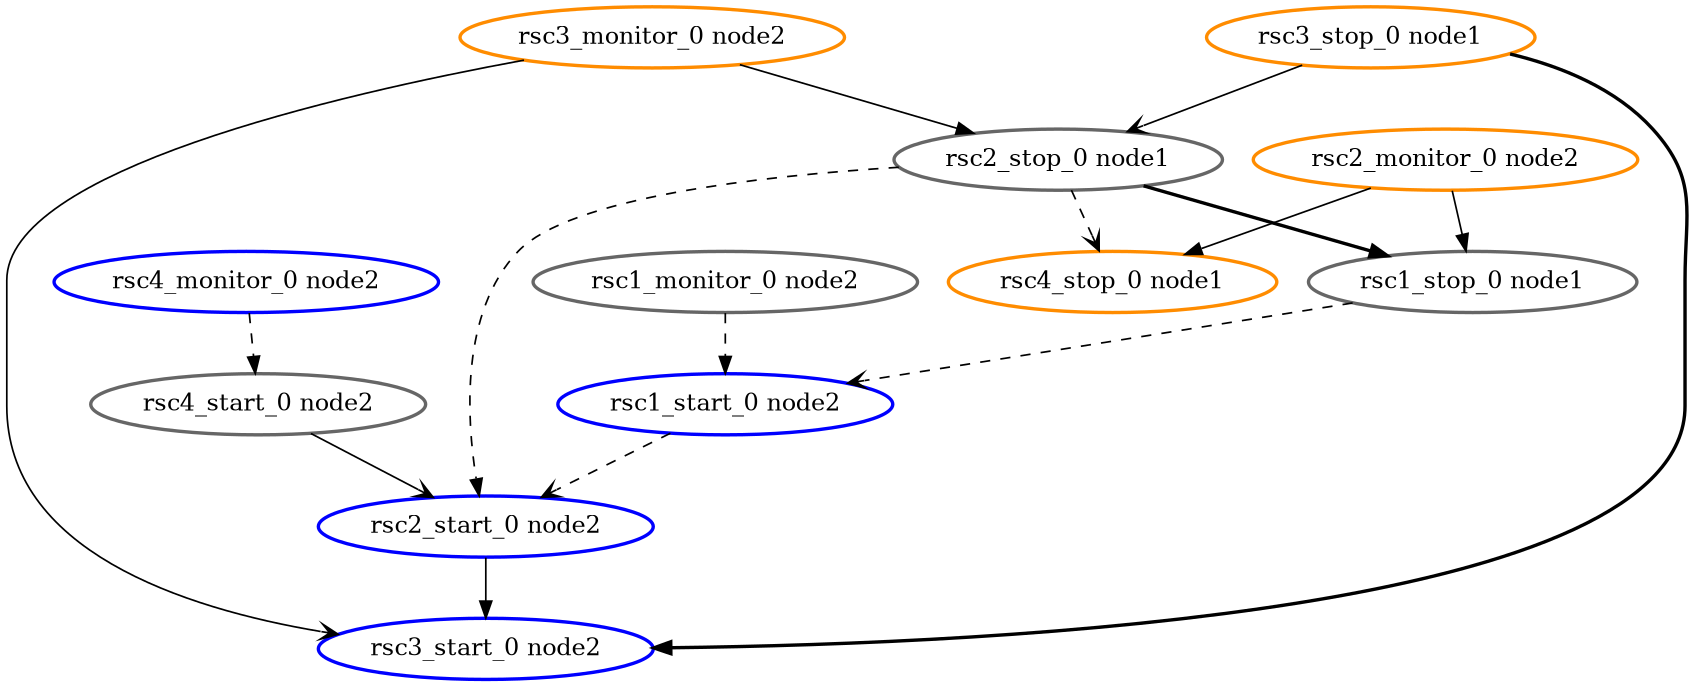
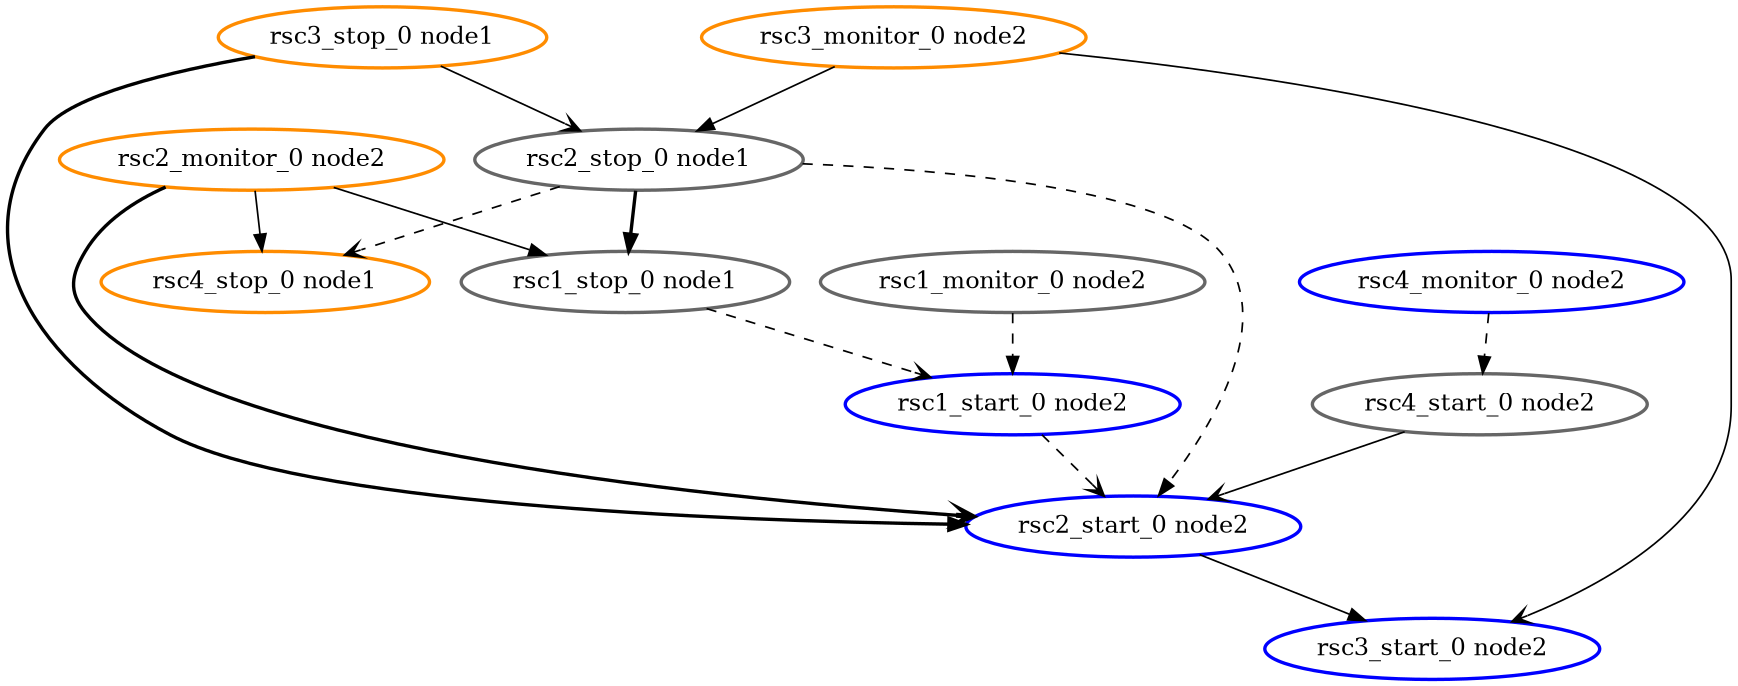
edge "rsc2_monitor_0 node2" -> "rsc2_start_0 node2": added
edge "rsc3_stop_0 node1" -> "rsc3_start_0 node2": now "rsc3_stop_0 node1" -> "rsc2_start_0 node2"
